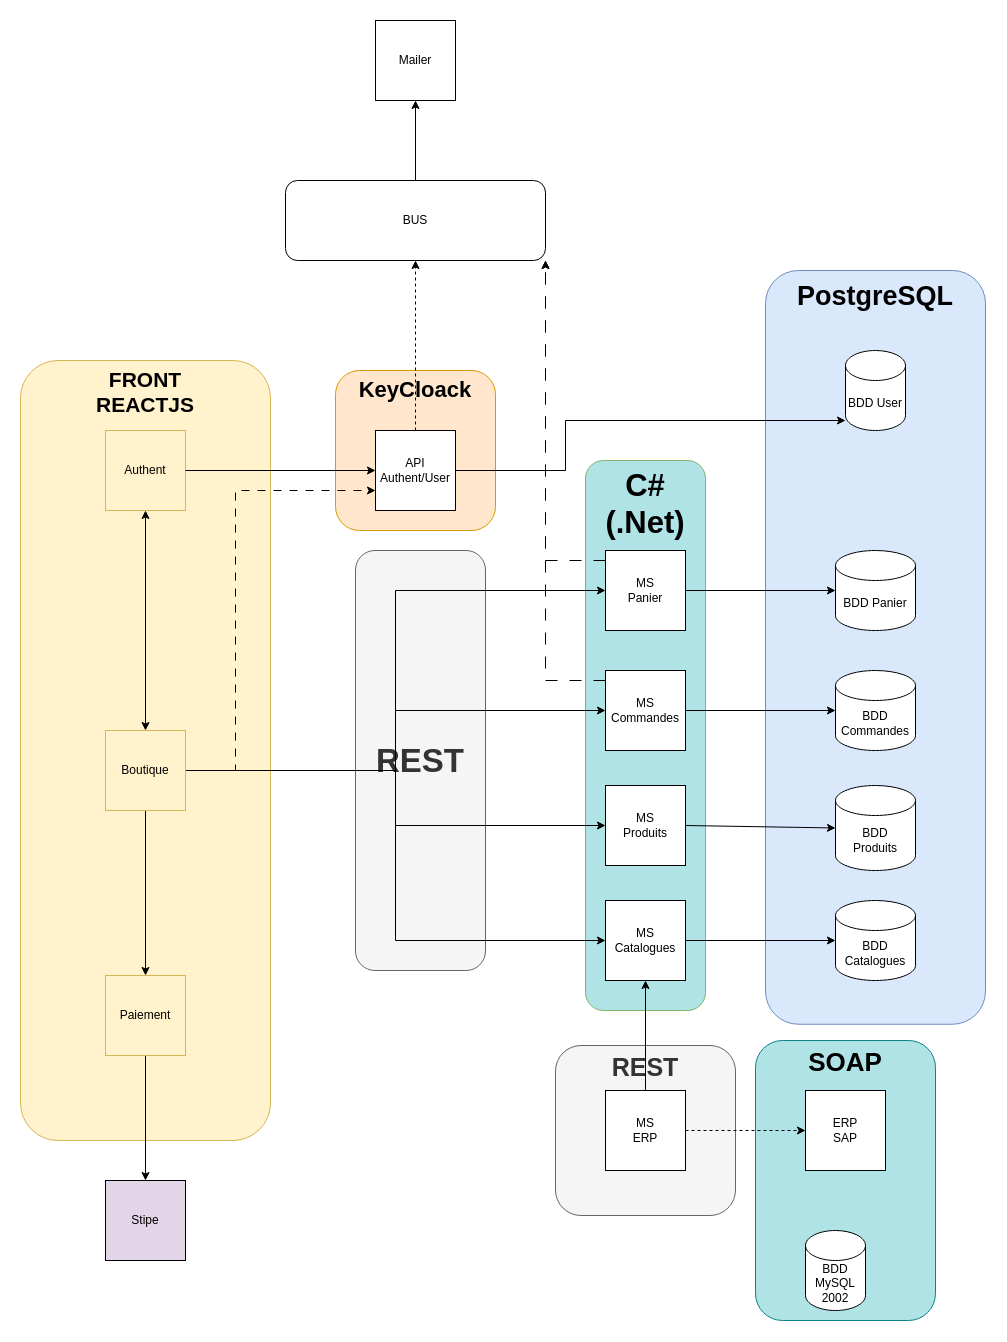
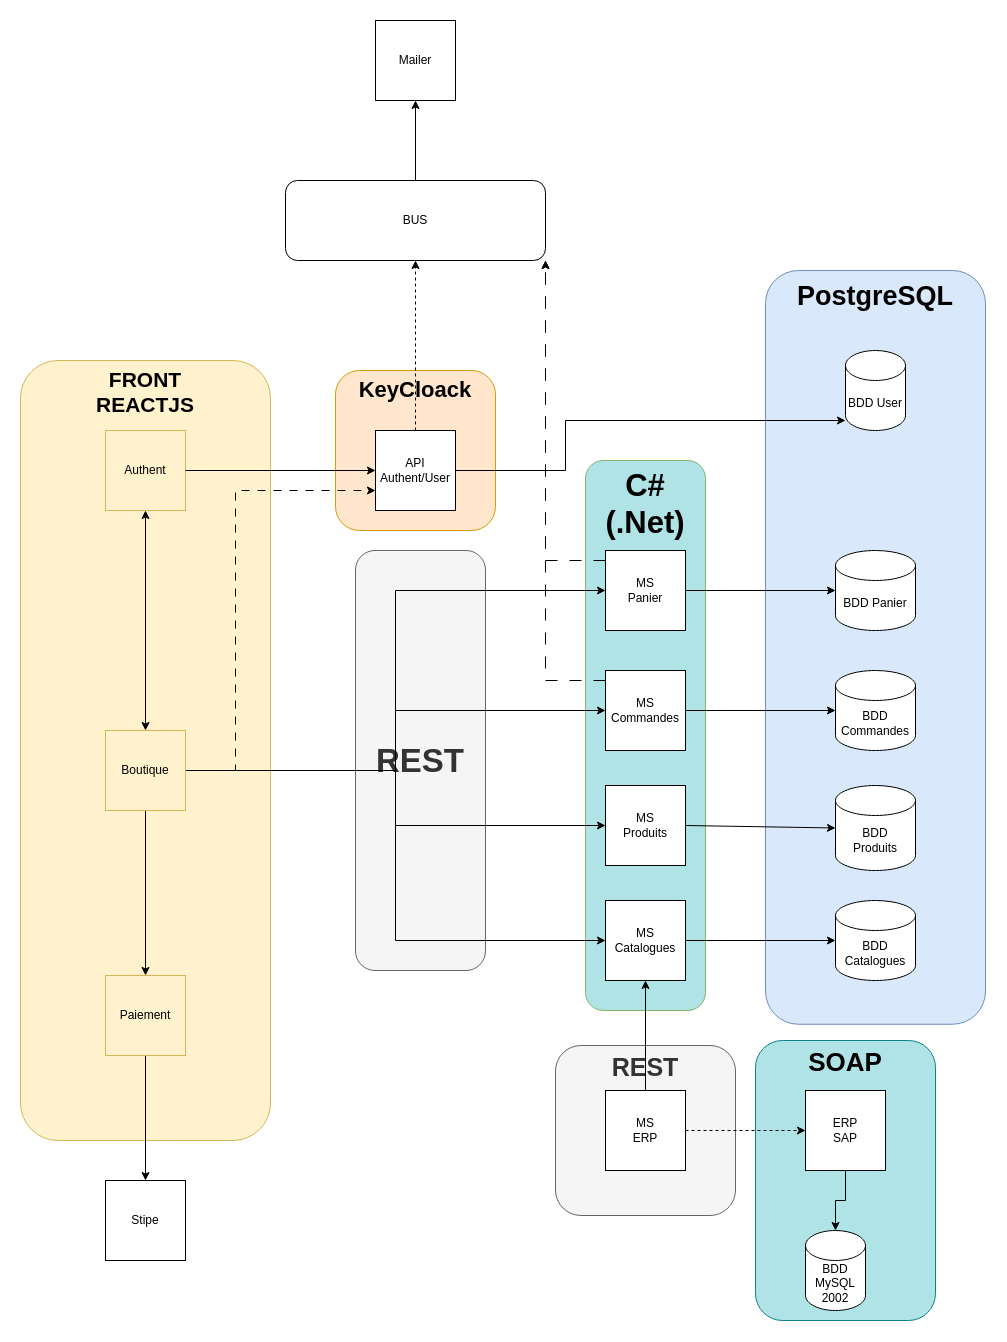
edge "ERP SAP" -> "BDD MySQL 2002": added
node "Stipe": fillcolor #e1d5e7 -> #ffffff
